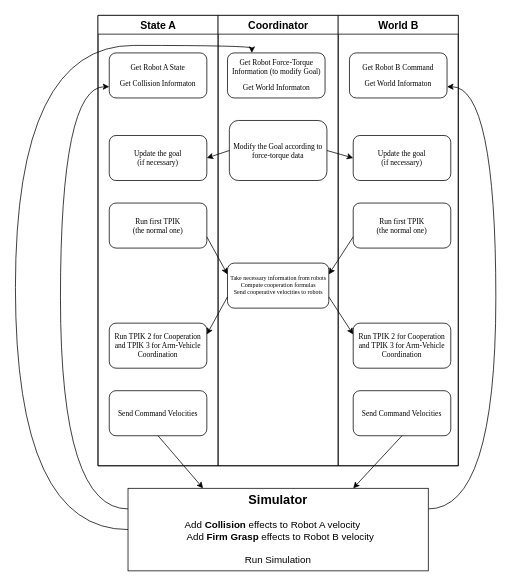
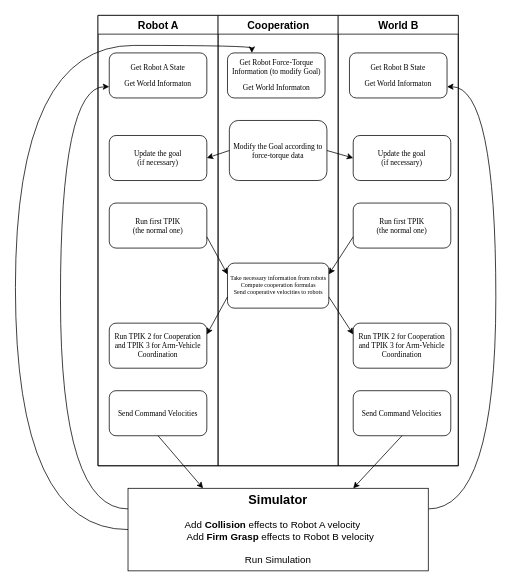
node "State A": label "State A" -> "Robot A"
node "Coordinator": label "Coordinator" -> "Cooperation"
node "Get Robot A State Get Collision Informaton": label "Get Robot A State Get Collision Informaton" -> "Get Robot A State Get World Informaton"
node "Get Robot B Command Get World Informaton": label "Get Robot B Command Get World Informaton" -> "Get Robot B State Get World Informaton"
